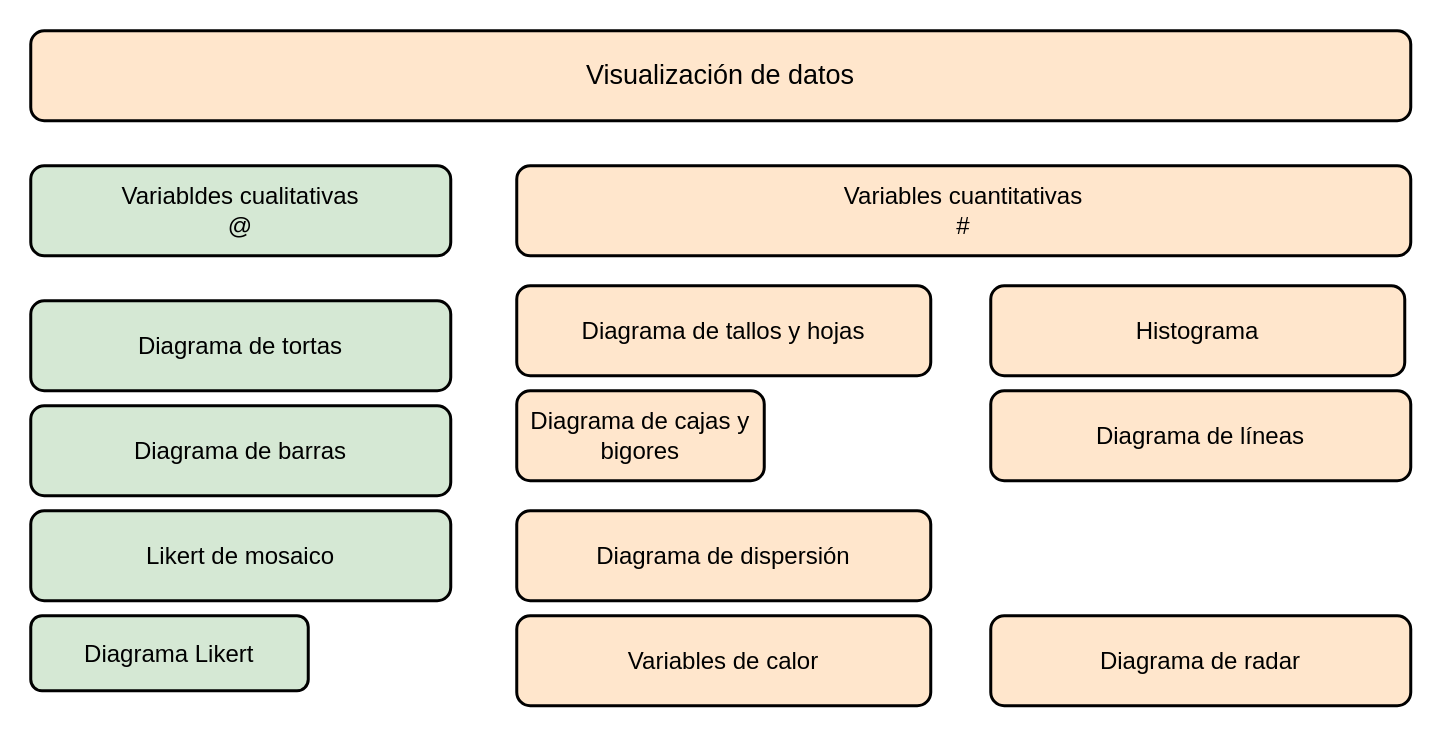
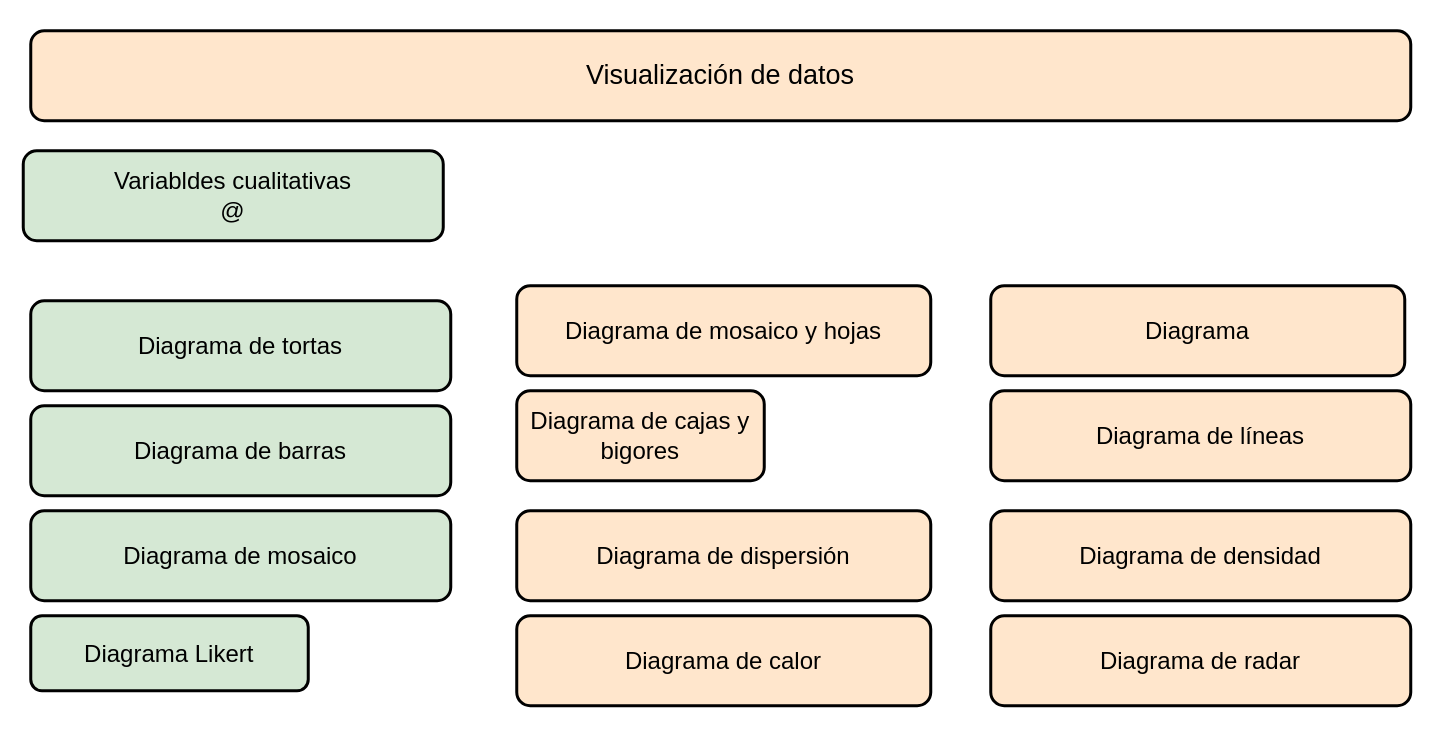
node "Variabldes cualitativas@": moved (241, 211) -> (233, 196)
node "Variables cuantitativas#": removed
node "Diagrama de tallos y hojas": label "Diagrama de tallos y hojas" -> "Diagrama de mosaico y hojas"
node "Histograma": label "Histograma" -> "Diagrama"
node "Likert de mosaico": label "Likert de mosaico" -> "Diagrama de mosaico"
node "Diagrama de densidad": added
node "Variables de calor": label "Variables de calor" -> "Diagrama de calor"
